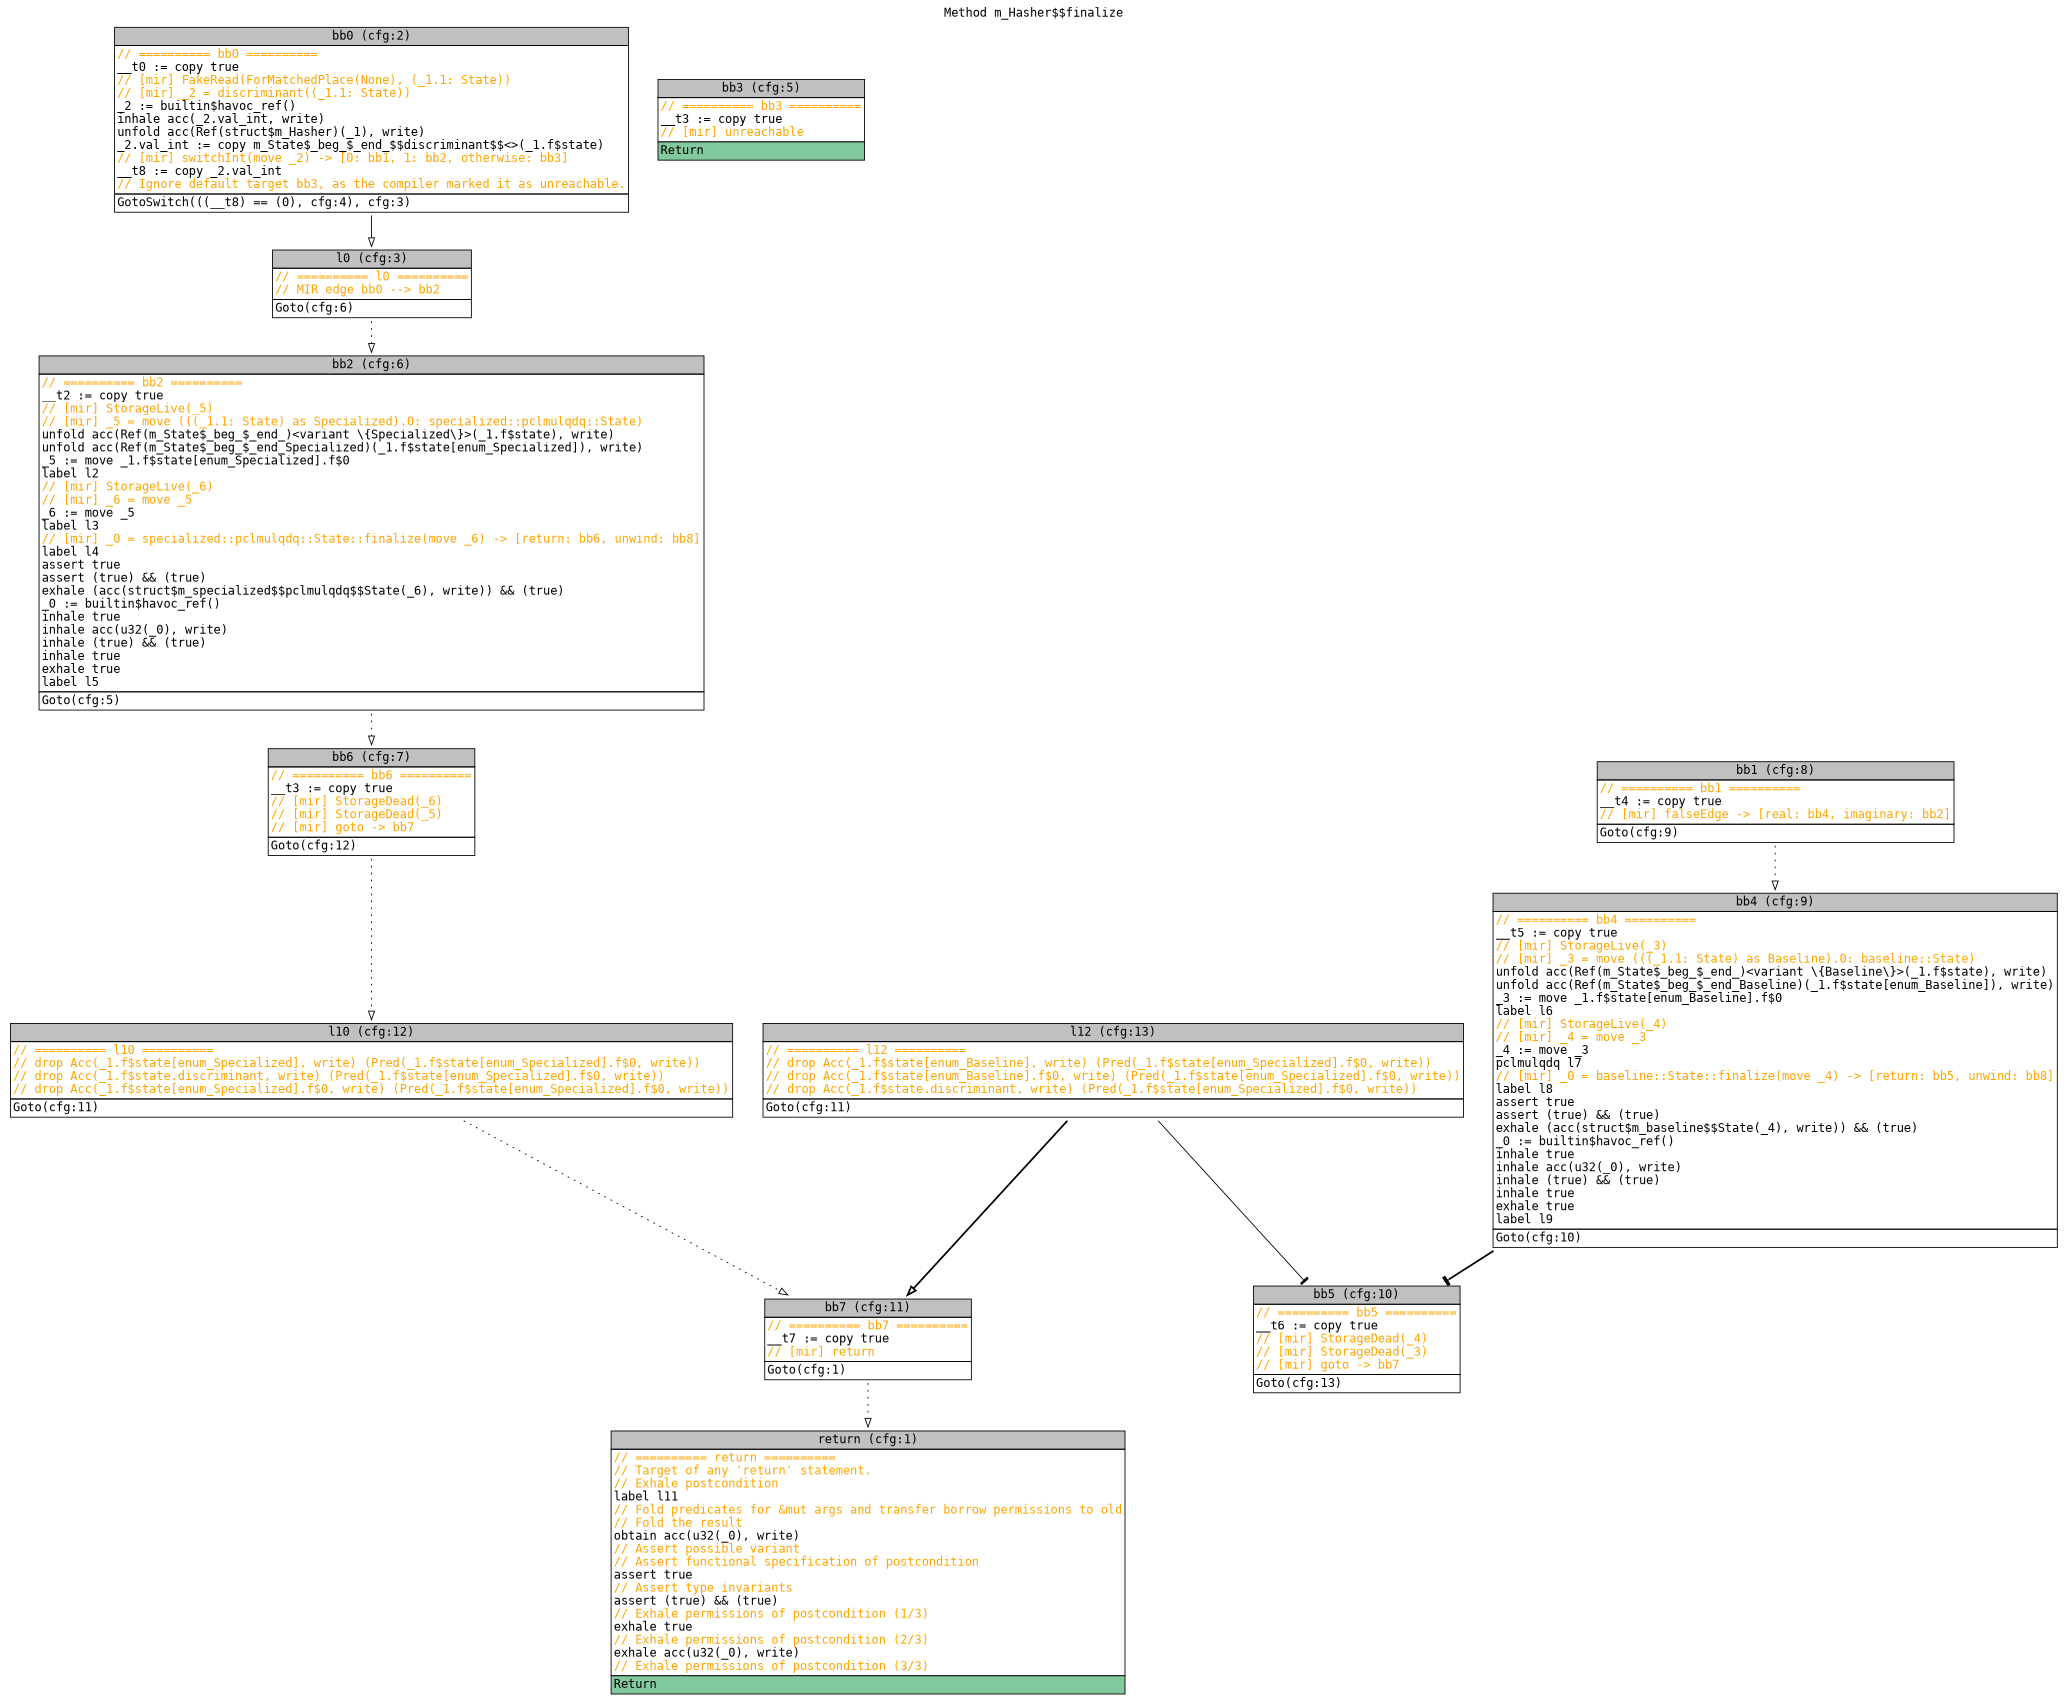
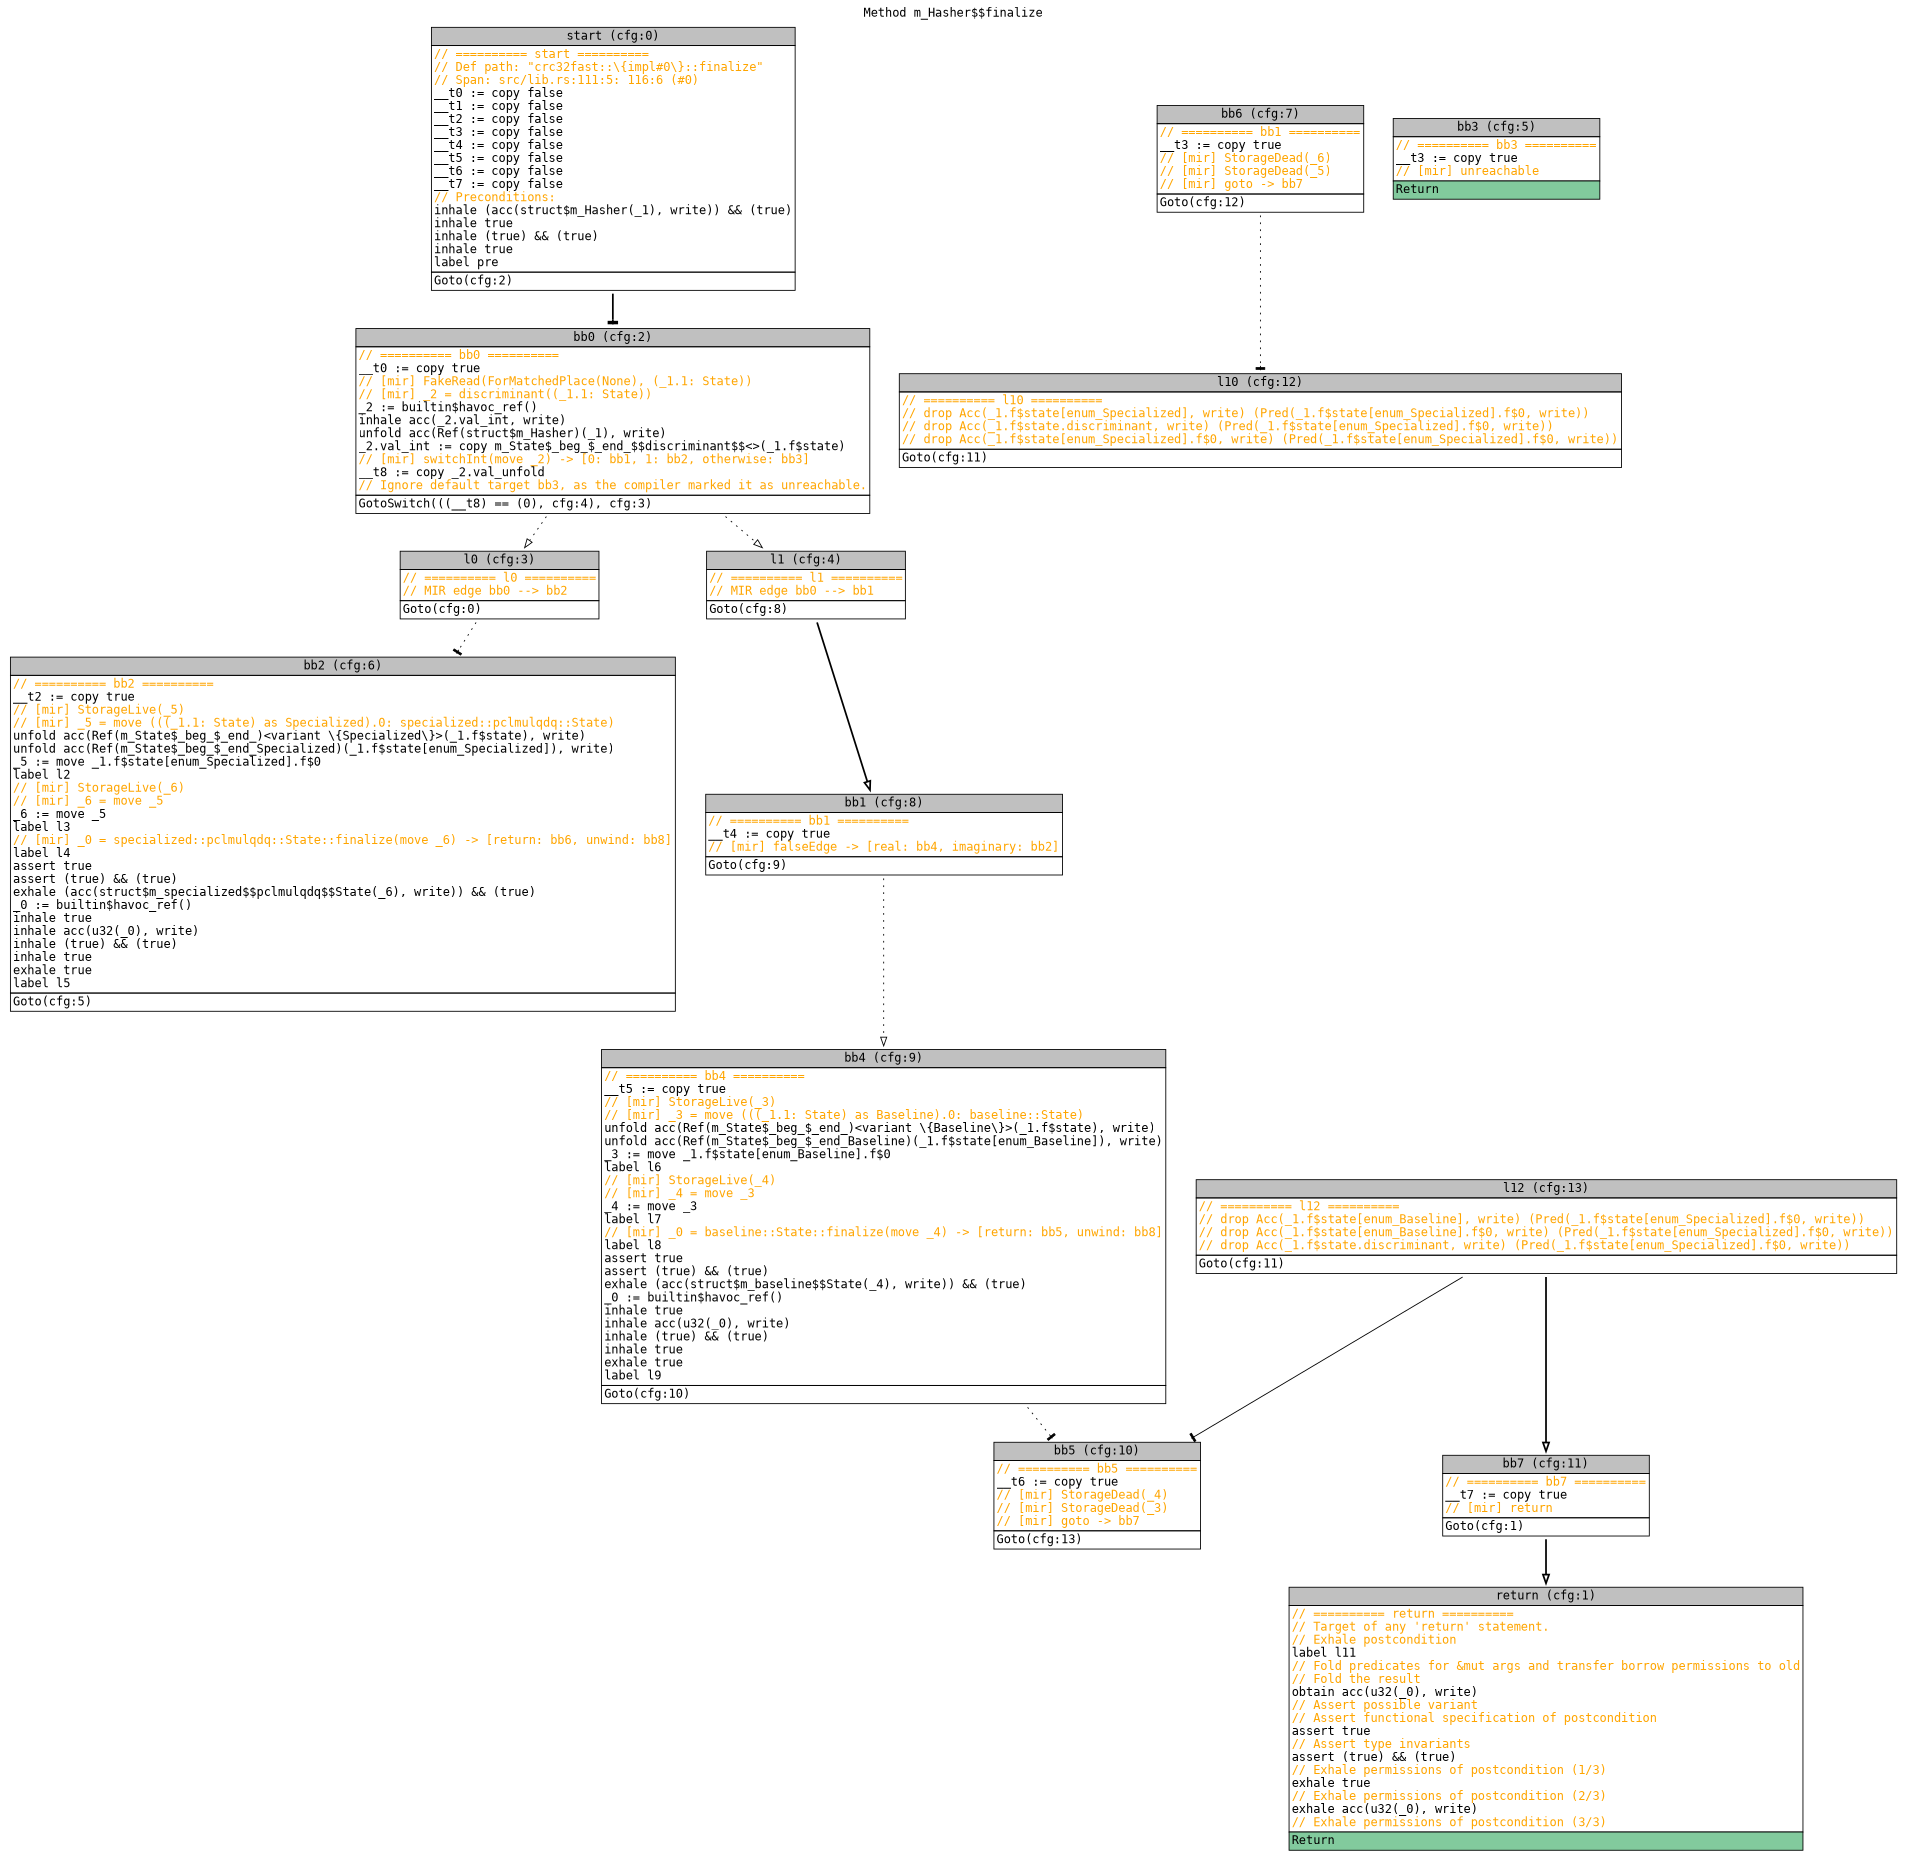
node "start (cfg:0)": added
node "bb0 (cfg:2)": text "__t8 := copy _2.val_int" -> "__t8 := copy _2.val_unfold"
edge "bb0 (cfg:2)" -> "l0 (cfg:3)": style solid -> dotted
node "l0 (cfg:3)": text "Goto(cfg:6)" -> "Goto(cfg:0)"
edge "l0 (cfg:3)" -> "bb2 (cfg:6)": arrowhead onormal -> tee
node "l1 (cfg:4)": added
edge "bb2 (cfg:6)" -> "bb6 (cfg:7)": removed
node "bb6 (cfg:7)": text "// ========== bb6 ==========" -> "// ========== bb1 =========="
edge "bb6 (cfg:7)" -> "l10 (cfg:12)": arrowhead onormal -> tee
node "bb4 (cfg:9)": text "pclmulqdq l7" -> "label l7"
edge "l10 (cfg:12)" -> "bb7 (cfg:11)": removed
edge "bb4 (cfg:9)" -> "bb5 (cfg:10)": style bold -> dotted
edge "bb7 (cfg:11)" -> "return (cfg:1)": style dotted -> bold
